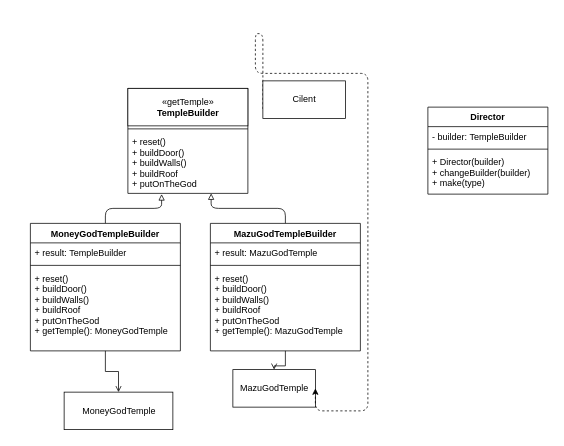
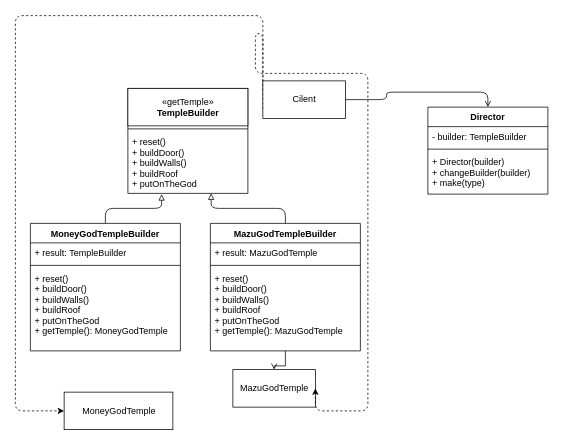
edge "Cilent" -> "MoneyGodTemple": added
edge "Cilent" -> "Director": added
edge "MoneyGodTempleBuilder" -> "MoneyGodTemple": removed
